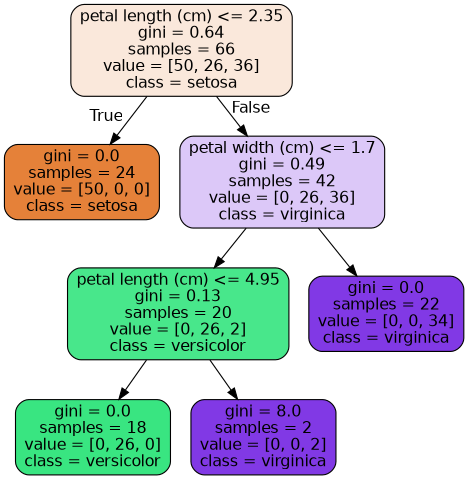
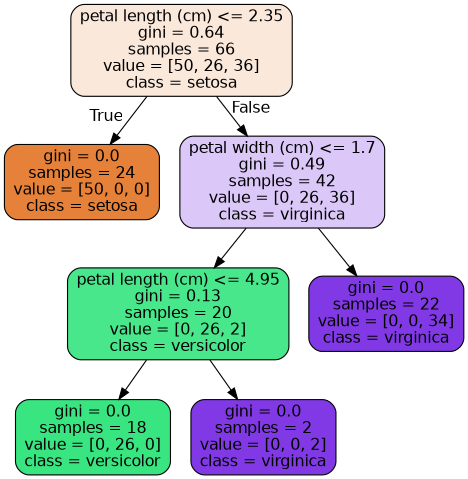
node "gini = 8.0 samples = 2 value = [0, 0, 2] class = virginica": label "gini = 8.0 samples = 2 value = [0, 0, 2] class = virginica" -> "gini = 0.0 samples = 2 value = [0, 0, 2] class = virginica"
